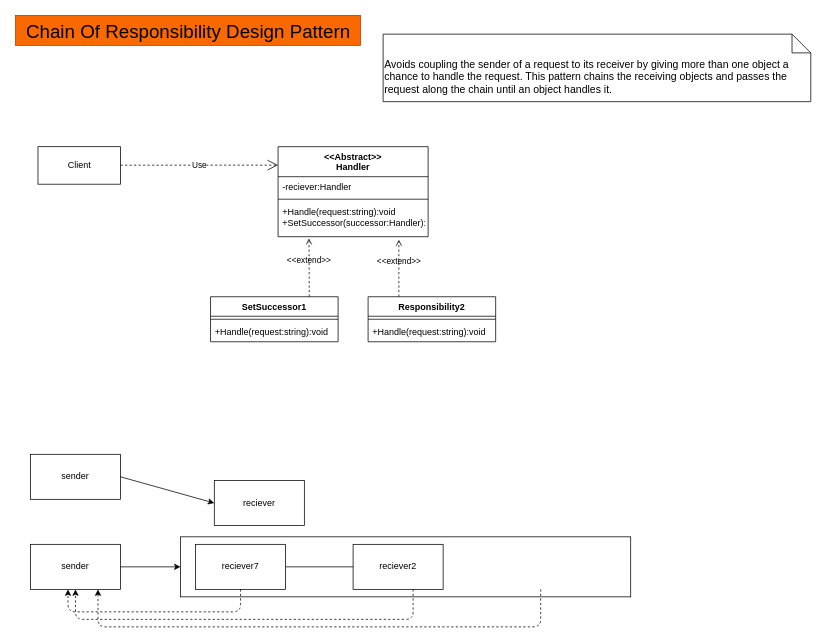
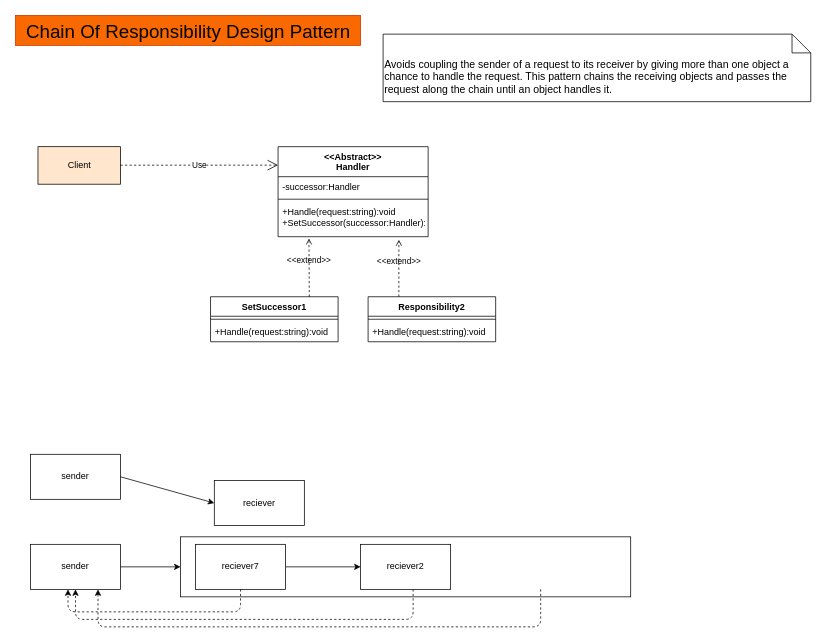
node "Client": fillcolor #ffffff -> #ffe6cc
node "-reciever:Handler": label "-reciever:Handler" -> "-successor:Handler"
node "reciever2": moved (398, 567) -> (405, 567)
